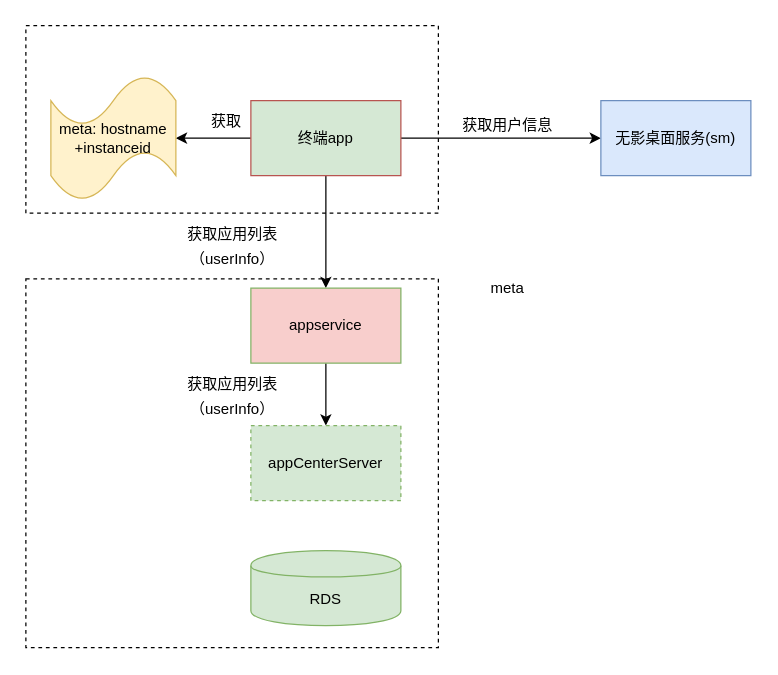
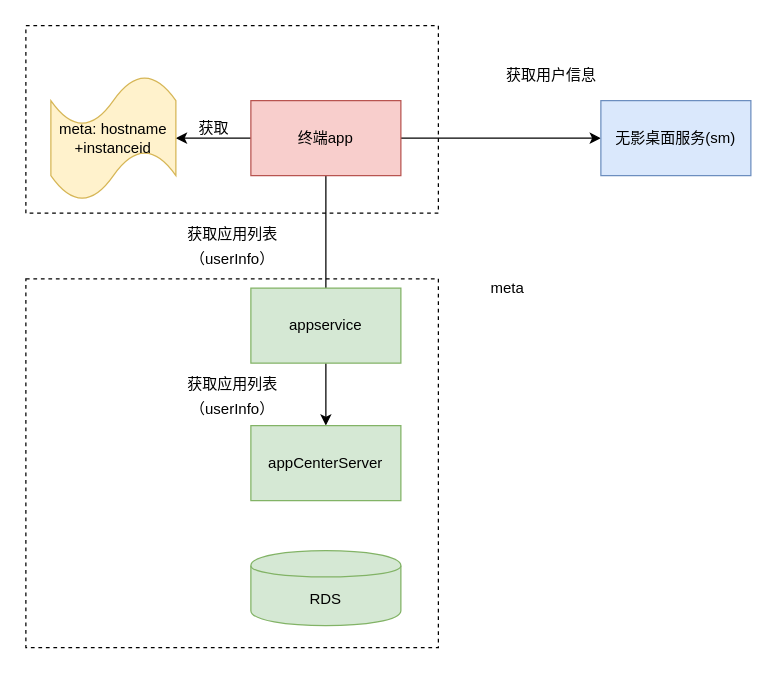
node "获取": moved (226, 119) -> (213, 126)
node "获取用户信息": moved (507, 126) -> (551, 76)
node "终端app": fillcolor #d5e8d4 -> #f8cecc
edge "终端app" -> "appservice": arrowhead classic -> none
node "appservice": fillcolor #f8cecc -> #d5e8d4
node "appCenterServer": style dashed -> solid
